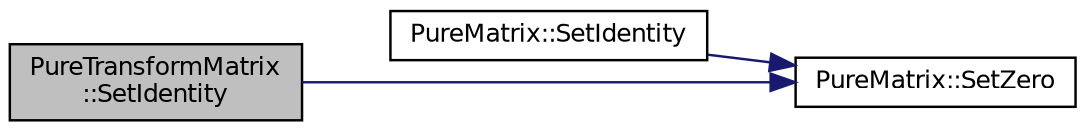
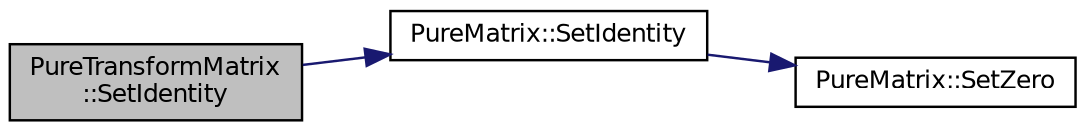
edge "PureTransformMatrix ::SetIdentity" -> "PureMatrix::SetZero": now "PureTransformMatrix ::SetIdentity" -> "PureMatrix::SetIdentity"
